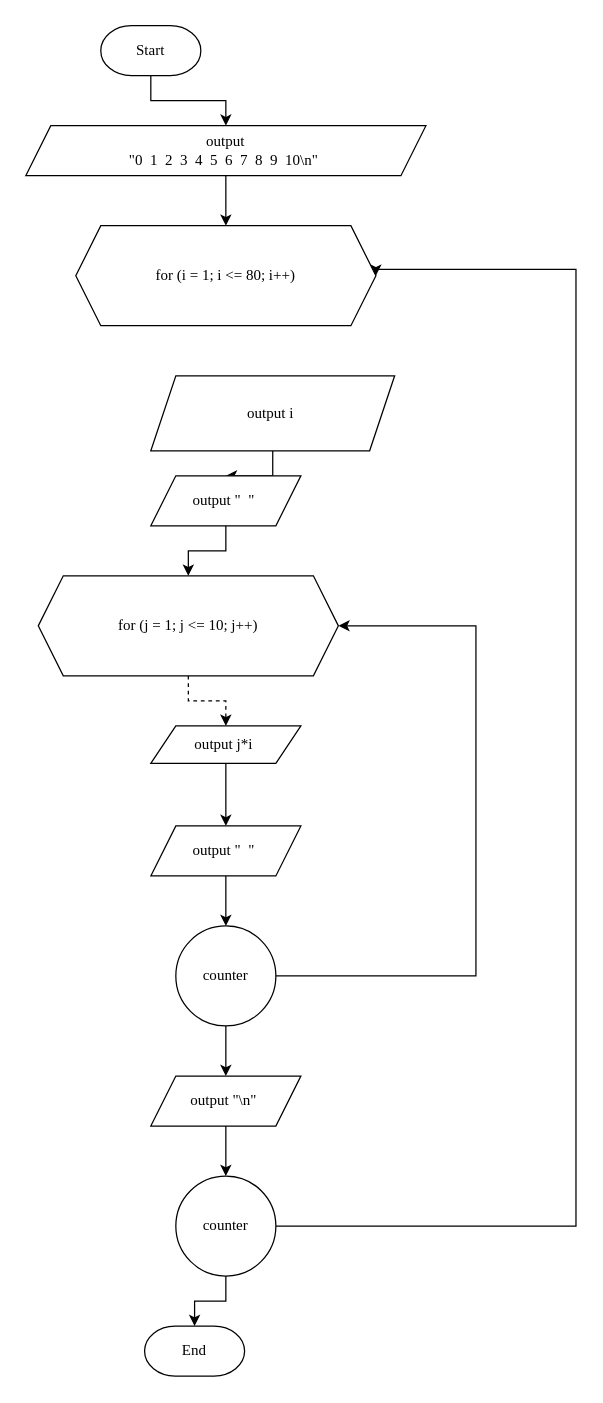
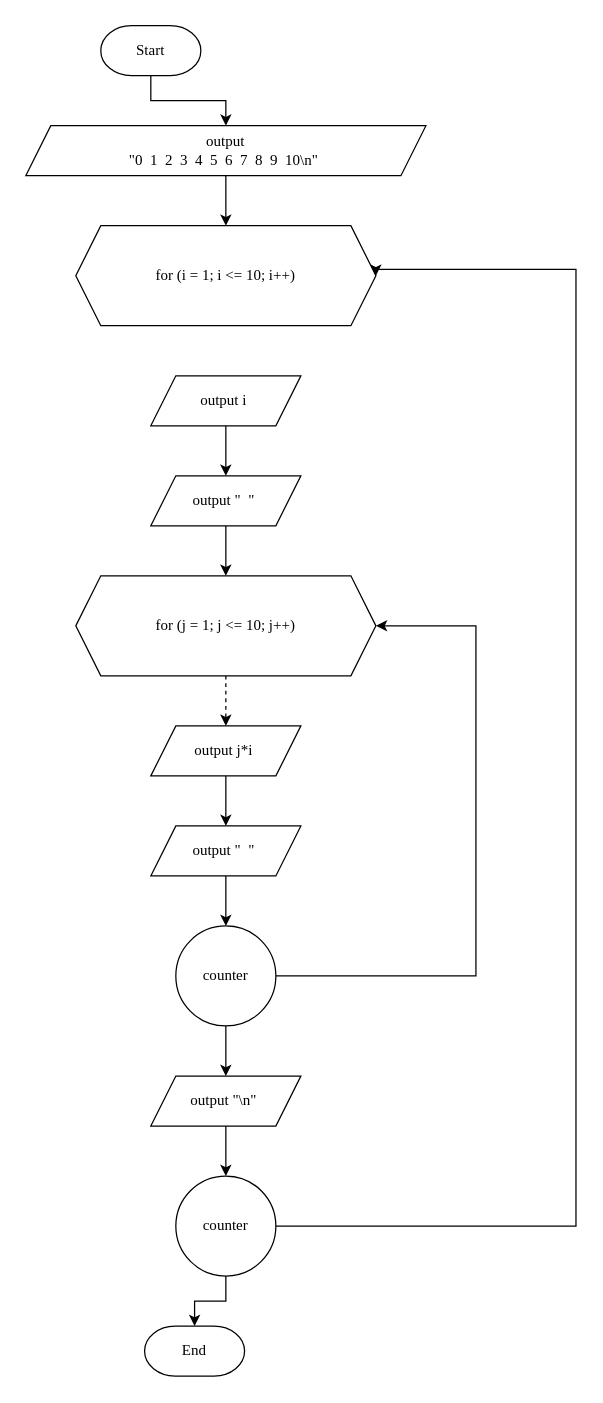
node "for (i = 1; i <= 80; i++)": label "for (i = 1; i <= 80; i++)" -> "for (i = 1; i <= 10; i++)"
node "output i": size 244x75 -> 150x50
node "for (j = 1; j <= 10; j++)": moved (188, 626) -> (226, 626)
node "output j*i": size 150x38 -> 150x50
